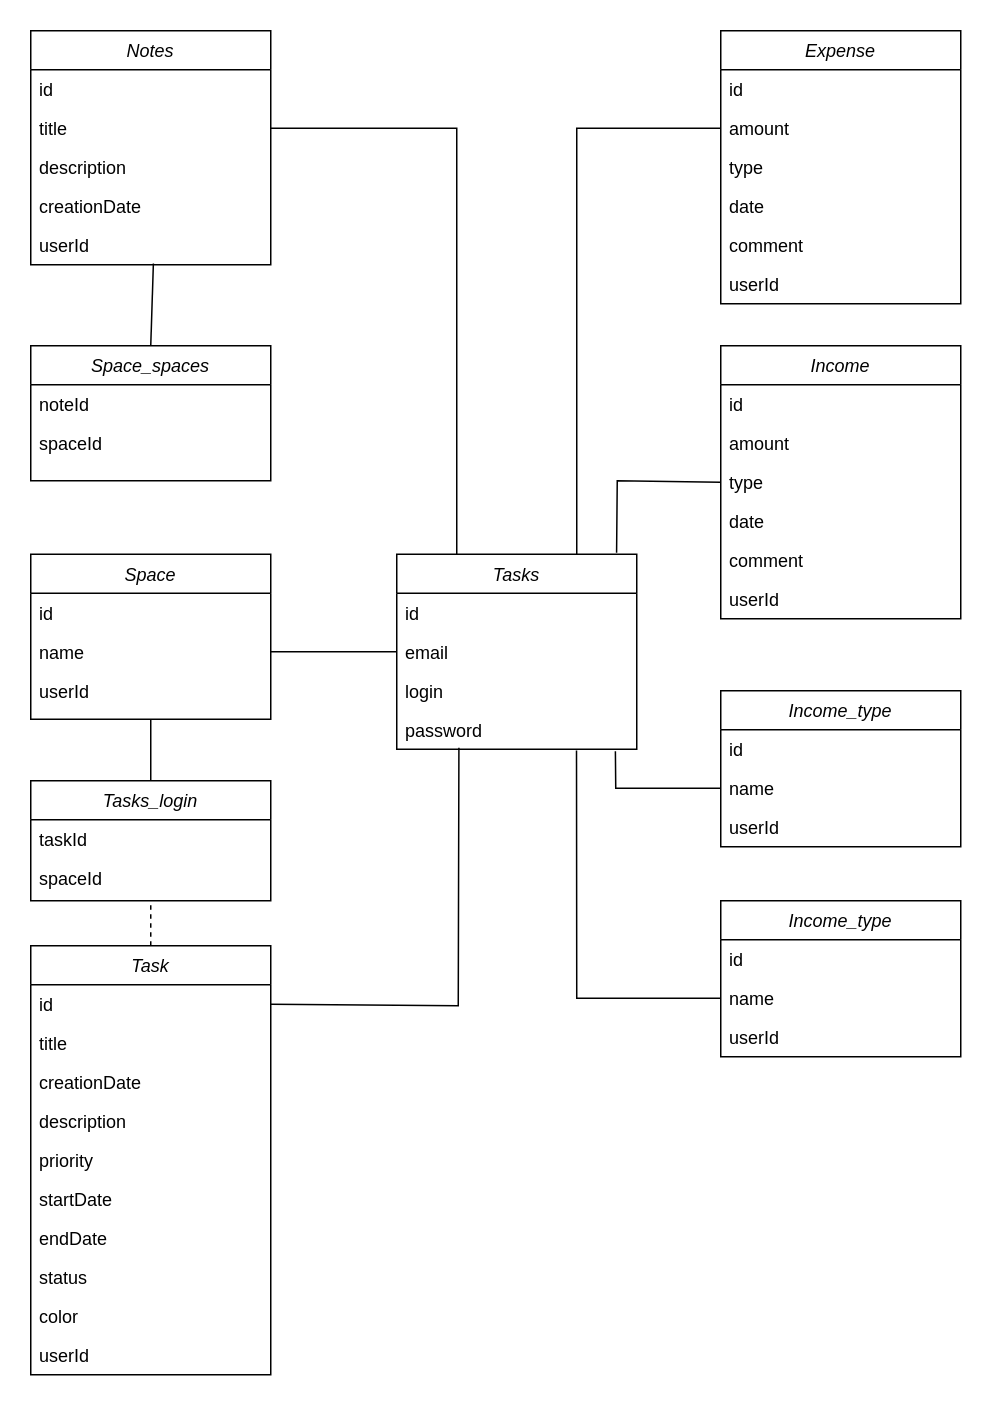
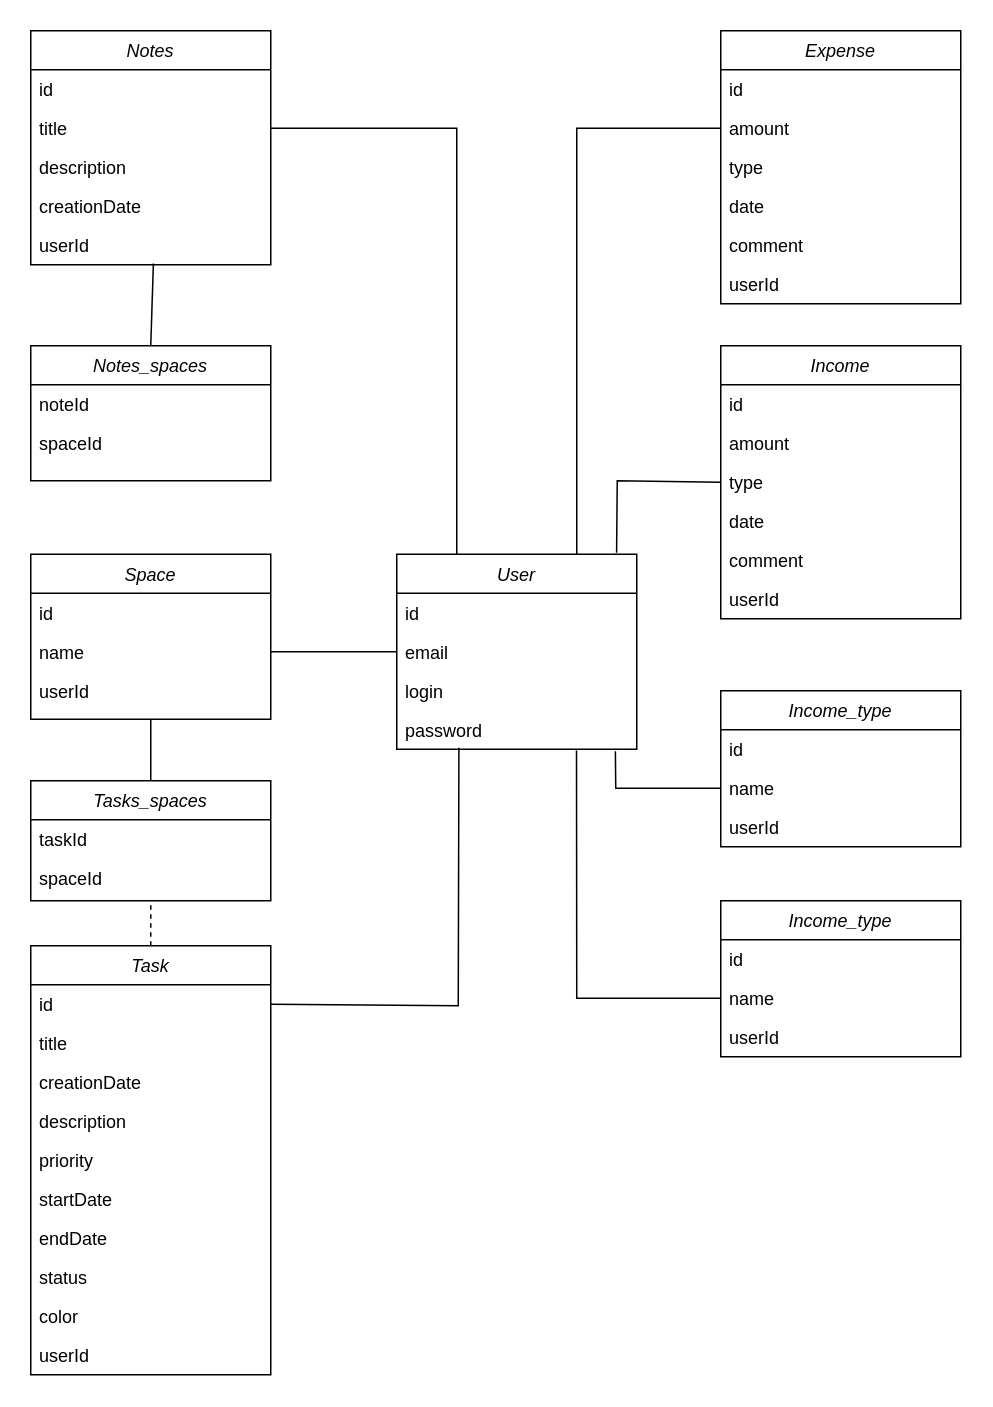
node "Space_spaces": label "Space_spaces" -> "Notes_spaces"
node "Tasks": label "Tasks" -> "User"
node "Tasks_login": label "Tasks_login" -> "Tasks_spaces"
